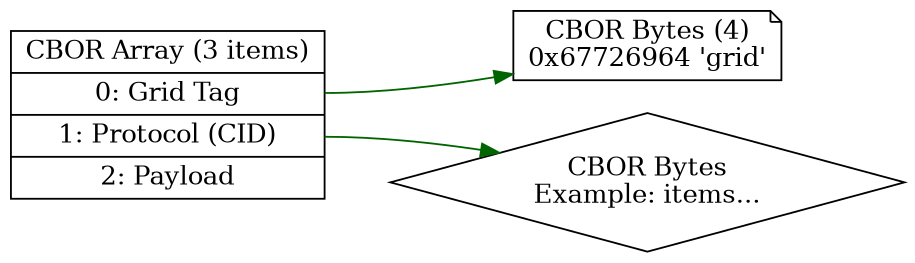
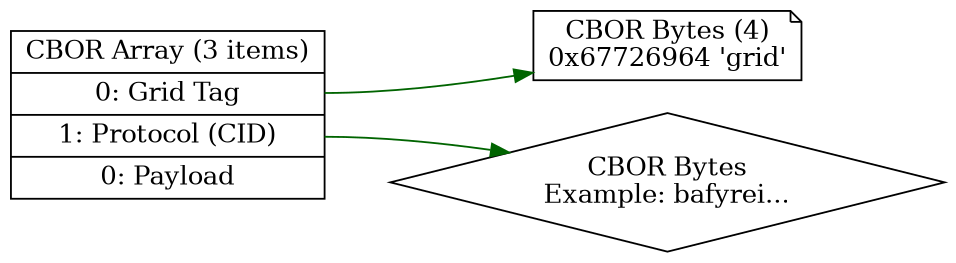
node "CBOR Array (3 items)": text "2: Payload" -> "0: Payload"
node "CBOR Bytes Example: items...": label "CBOR Bytes Example: items..." -> "CBOR Bytes Example: bafyrei..."
